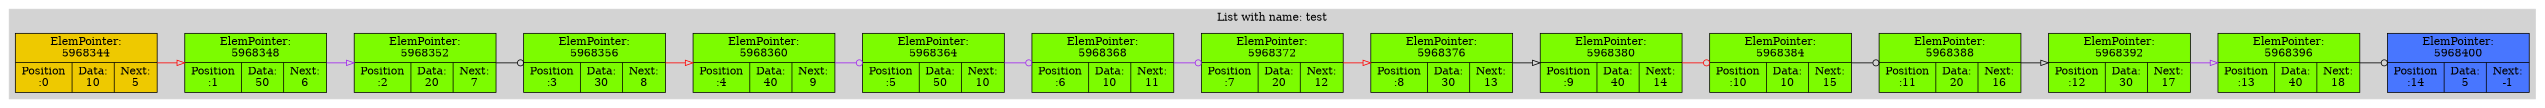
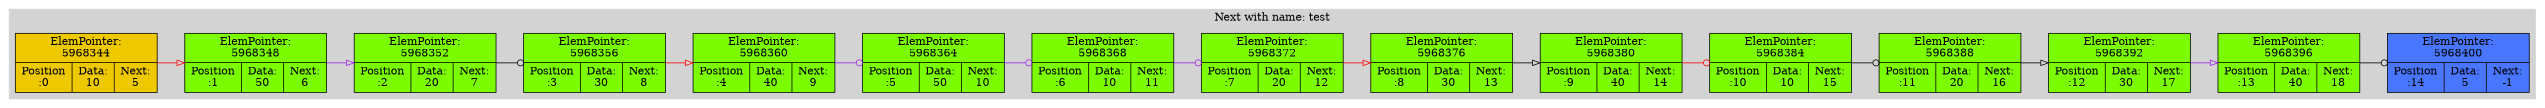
cluster "List with name: test": label "List with name: test" -> "Next with name: test"
